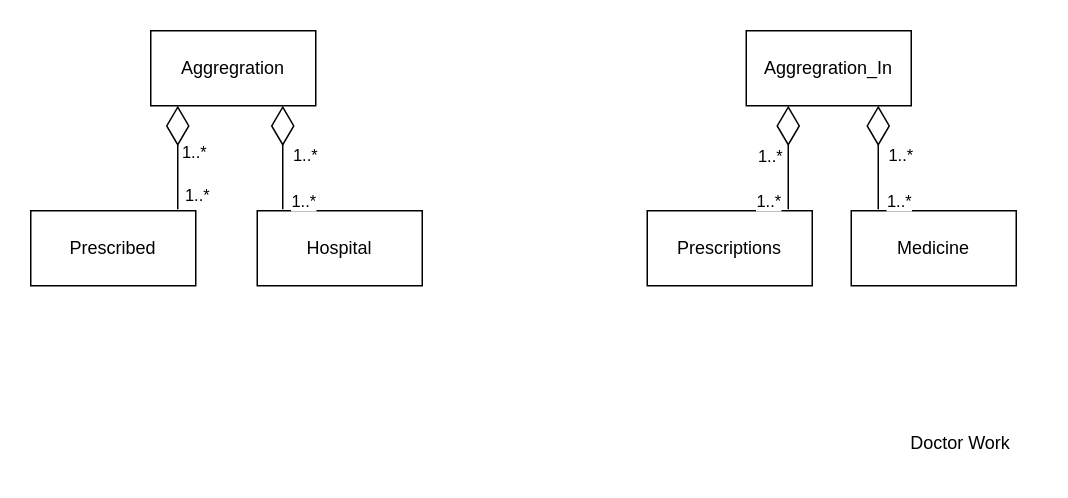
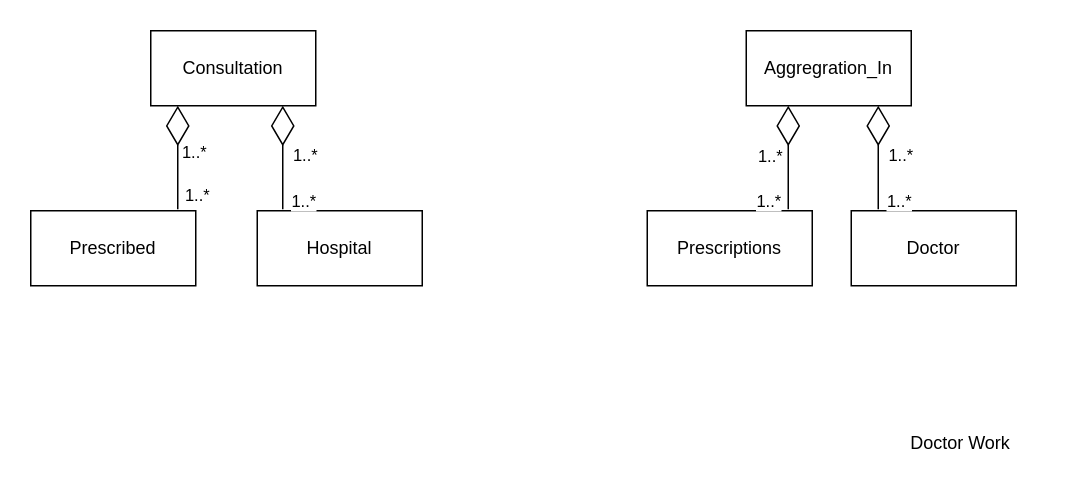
node "Aggregration": label "Aggregration" -> "Consultation"
node "Medicine": label "Medicine" -> "Doctor"
